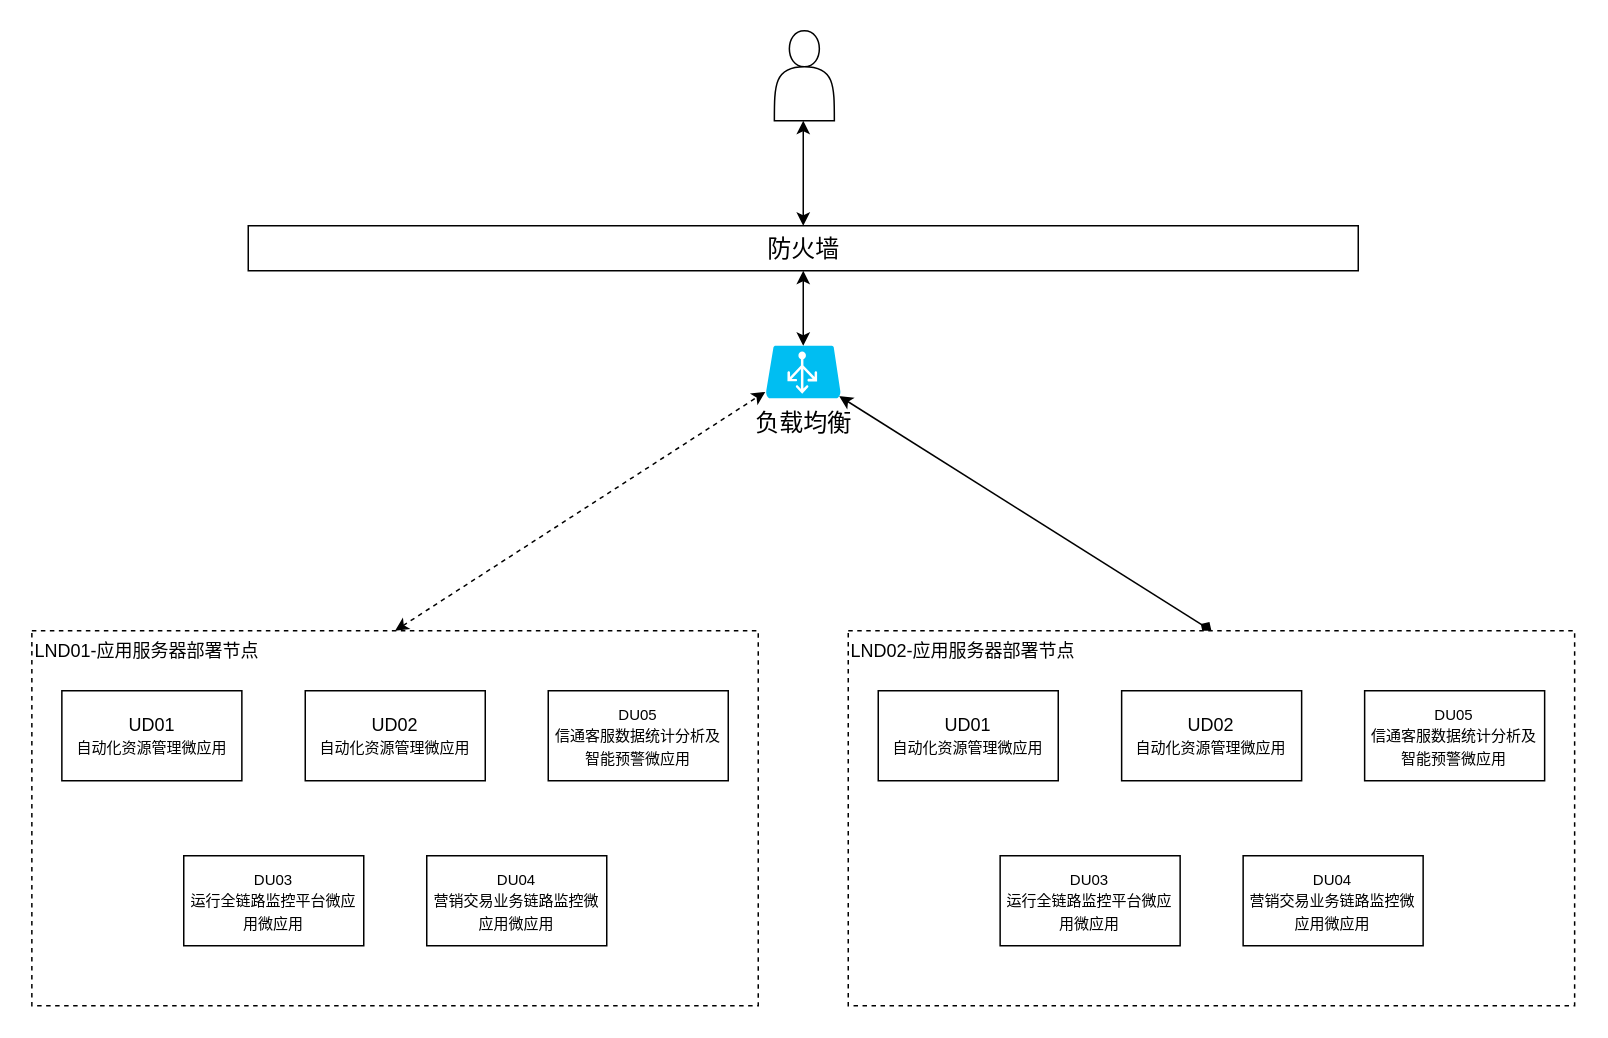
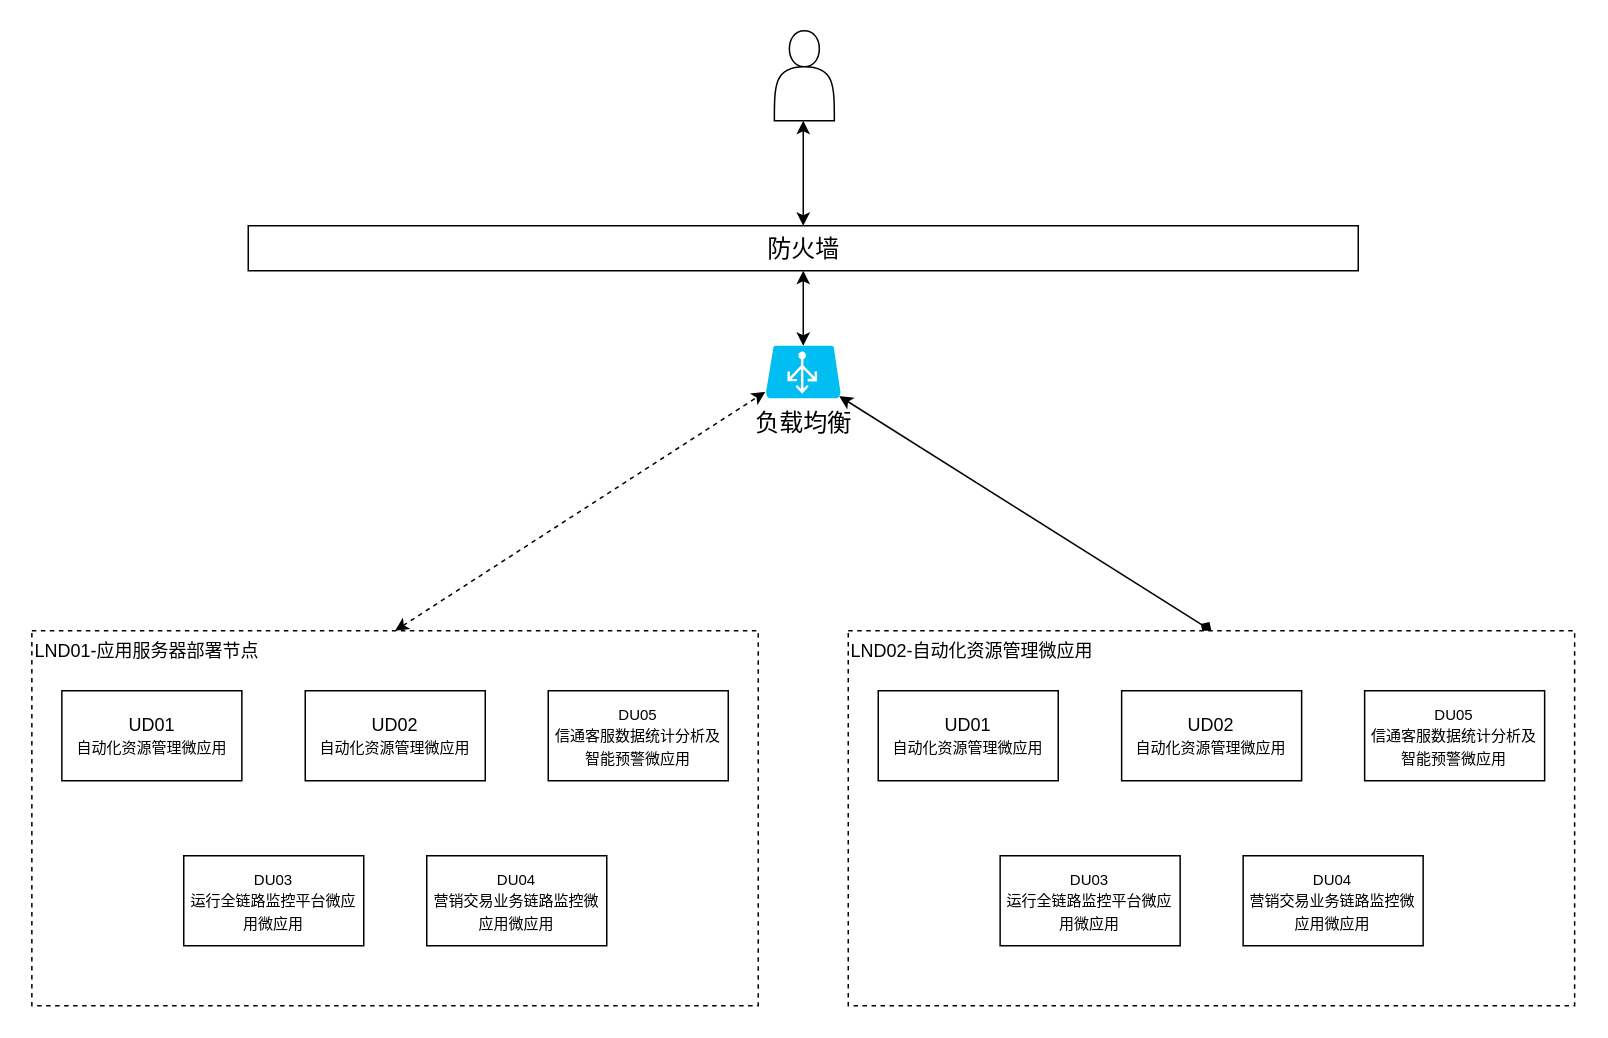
node "LND02-应用服务器部署节点": label "LND02-应用服务器部署节点" -> "LND02-自动化资源管理微应用"
